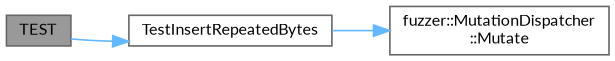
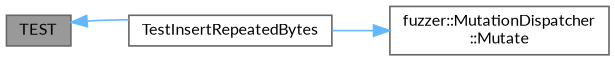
edge "TEST" -> "TestInsertRepeatedBytes": reversed
